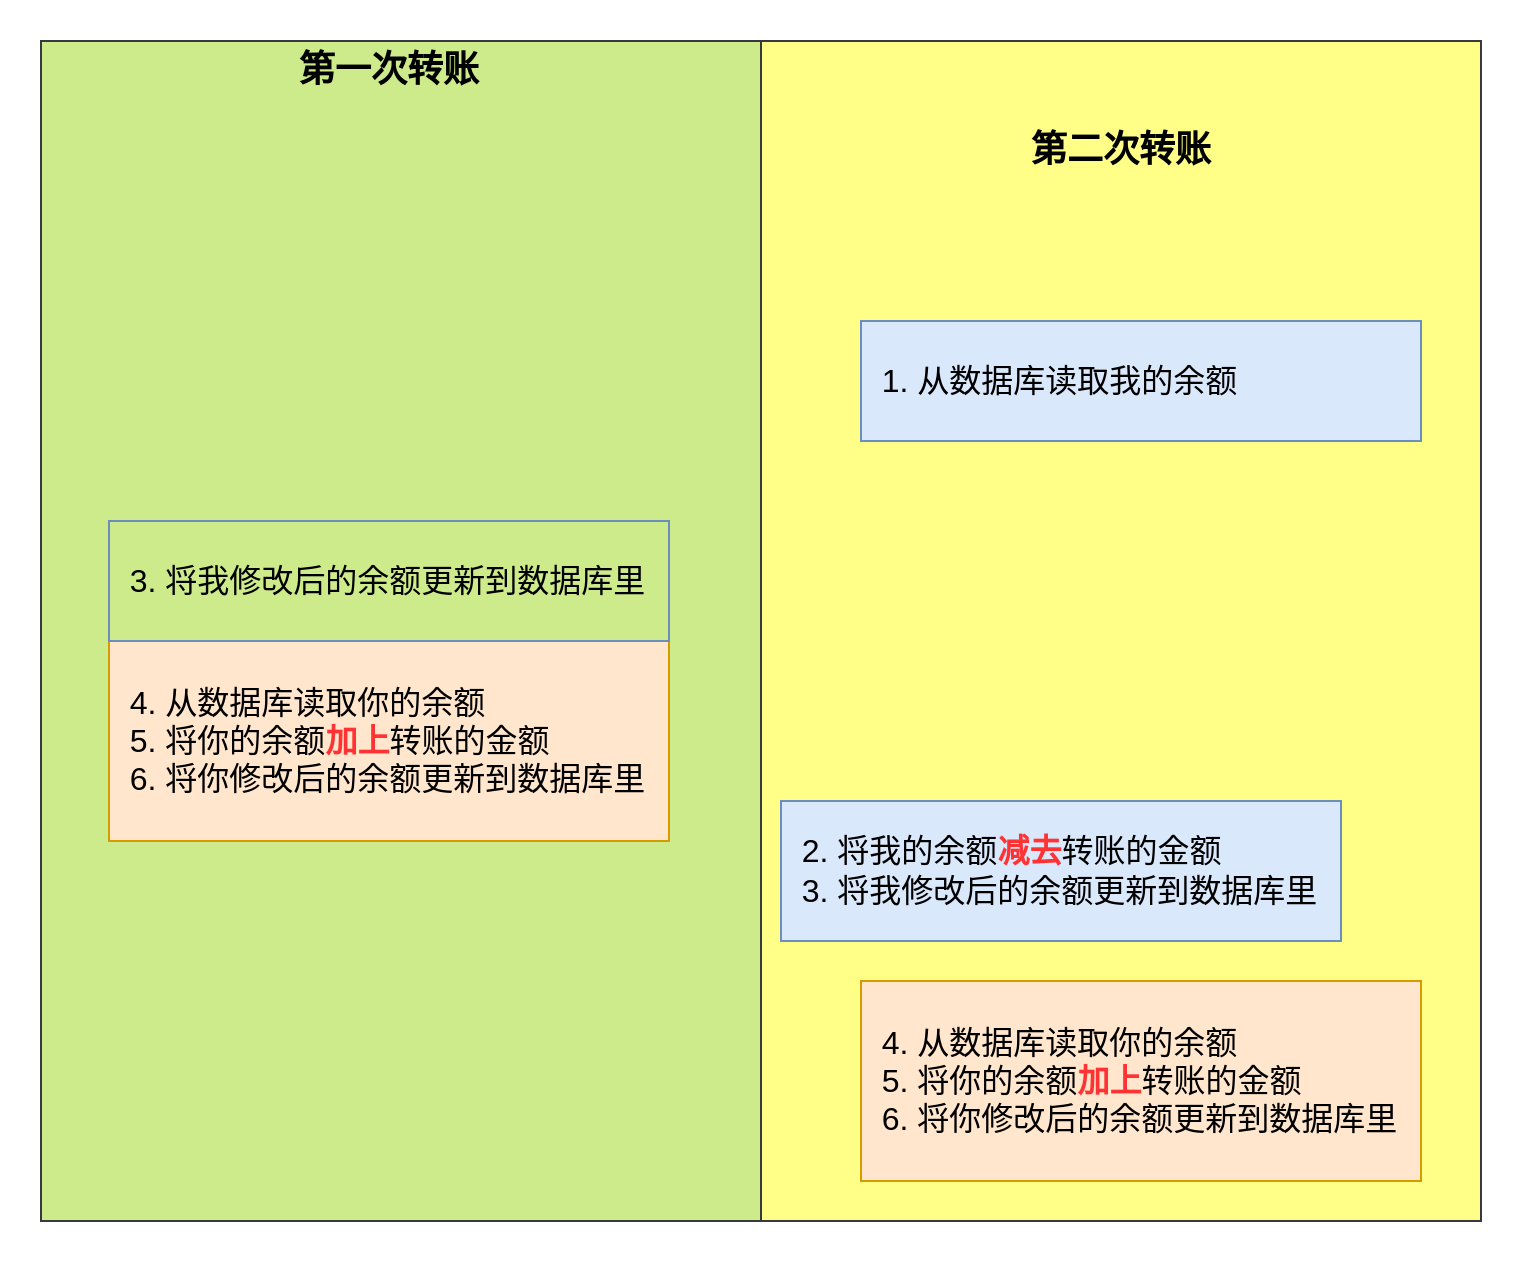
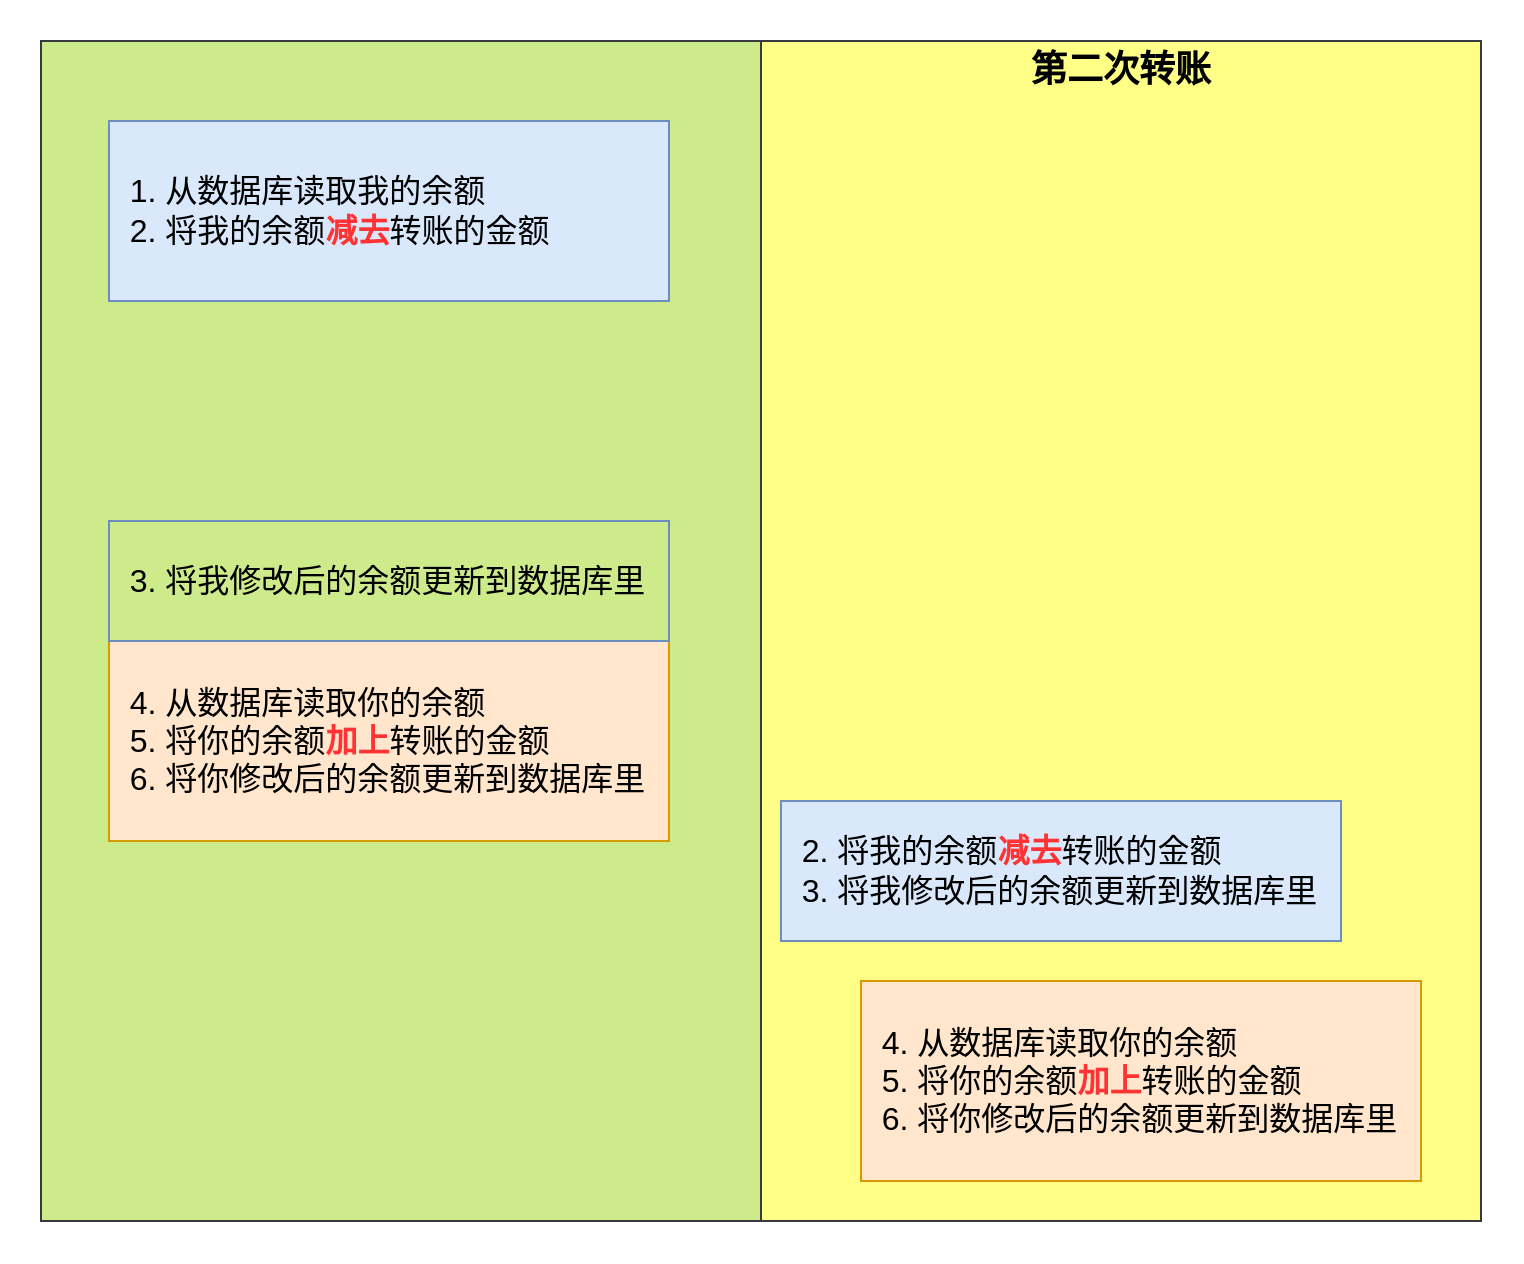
node "第一次转账": removed
node "第二次转账": moved (1121, 151) -> (1121, 71)
node "1. 从数据库读取我的余额 2. 将我的余额减去转账的金额": added
node "1. 从数据库读取我的余额": removed
